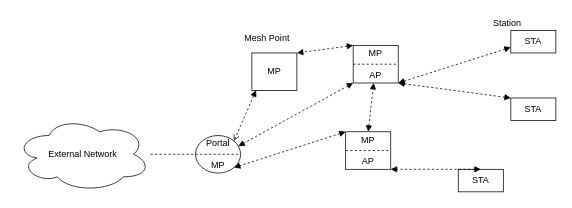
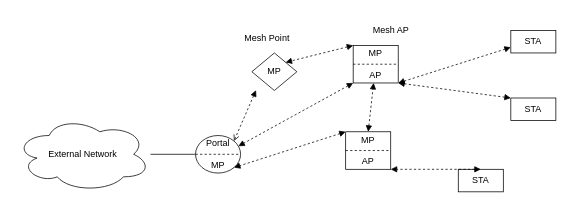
node "Station": removed
node "Mesh AP": added
node "MP": shape rectangle -> diamond
edge "External Network" -- "Portal MP": style dashed -> solid
